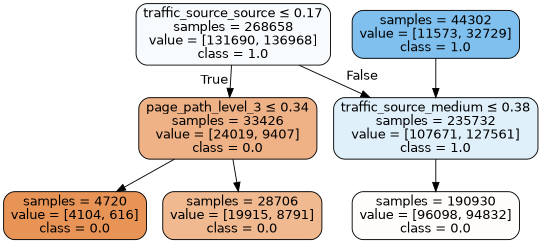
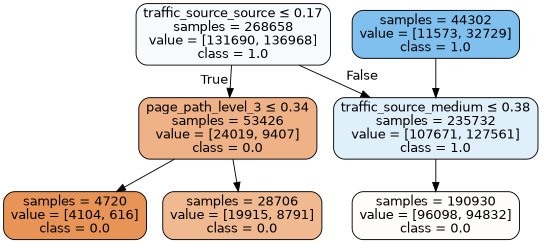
node "page_path_level_3 ≤ 0.34": text "samples = 33426" -> "samples = 53426"
